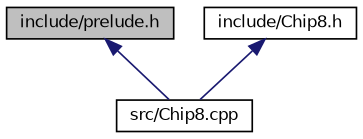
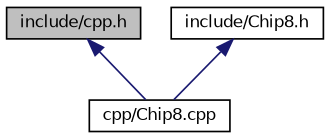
node "include/prelude.h": label "include/prelude.h" -> "include/cpp.h"
node "src/Chip8.cpp": label "src/Chip8.cpp" -> "cpp/Chip8.cpp"
